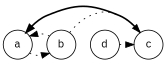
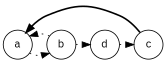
edge "b" -> "c": now "b" -> "d"
